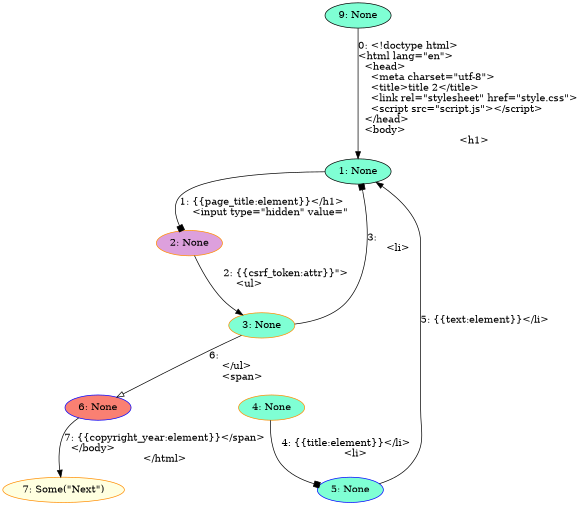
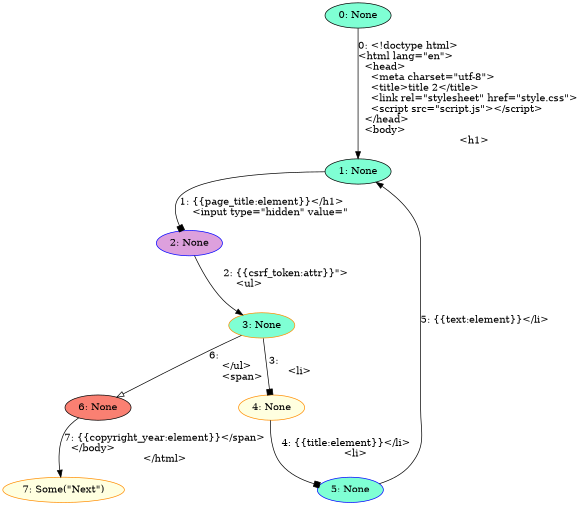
node "9: None": label "9: None" -> "0: None"
node "2: None": color darkorange -> blue
edge "3: None" -> "1: None": now "3: None" -> "4: None"
node "6: None": color blue -> black
node "4: None": fillcolor aquamarine -> lightyellow
